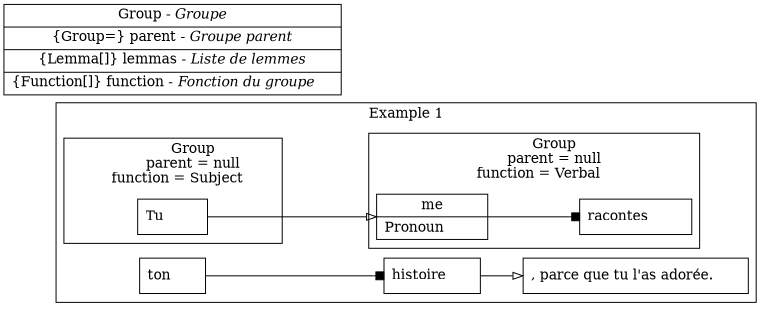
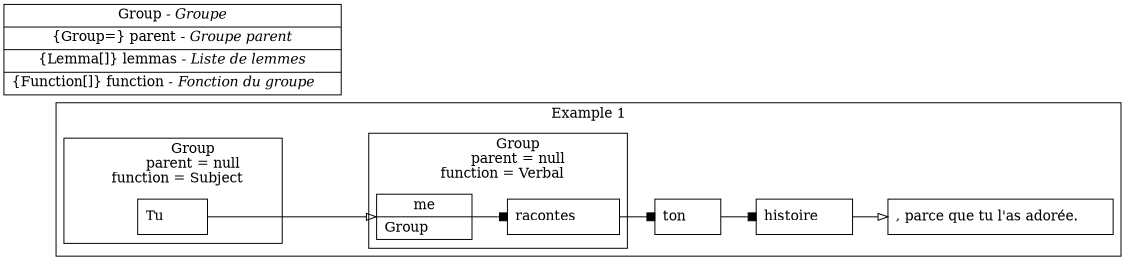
edge "racontes" -> "ton": added
node "me": text "Pronoun" -> "Group"
